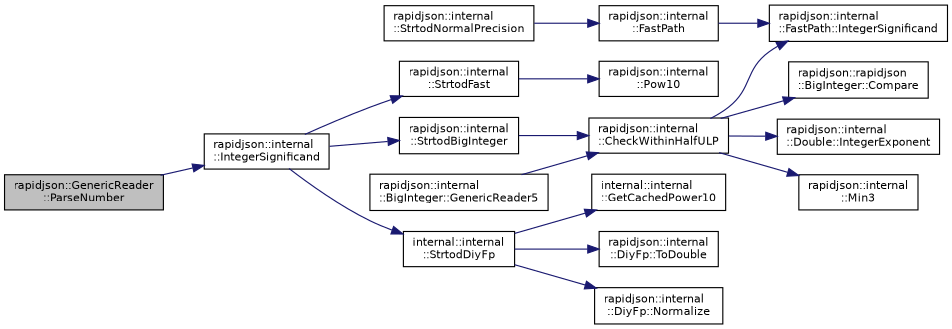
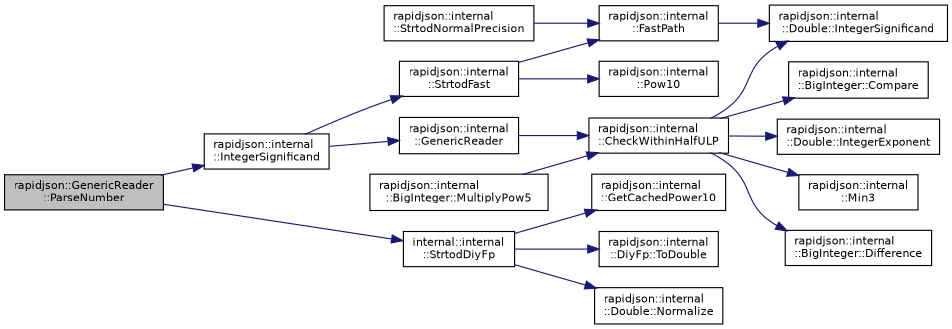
node "rapidjson::internal ::FastPath::IntegerSignificand": label "rapidjson::internal ::FastPath::IntegerSignificand" -> "rapidjson::internal ::Double::IntegerSignificand"
edge "rapidjson::internal ::StrtodFast" -> "rapidjson::internal ::FastPath": added
node "rapidjson::rapidjson ::BigInteger::Compare": label "rapidjson::rapidjson ::BigInteger::Compare" -> "rapidjson::internal ::BigInteger::Compare"
node "rapidjson::internal ::StrtodBigInteger": label "rapidjson::internal ::StrtodBigInteger" -> "rapidjson::internal ::GenericReader"
node "rapidjson::internal ::BigInteger::GenericReader5": label "rapidjson::internal ::BigInteger::GenericReader5" -> "rapidjson::internal ::BigInteger::MultiplyPow5"
node "internal::internal ::GetCachedPower10": label "internal::internal ::GetCachedPower10" -> "rapidjson::internal ::GetCachedPower10"
edge "rapidjson::internal ::IntegerSignificand" -> "internal::internal ::StrtodDiyFp": now "rapidjson::GenericReader ::ParseNumber" -> "internal::internal ::StrtodDiyFp"
node "rapidjson::internal ::BigInteger::Difference": added
node "rapidjson::internal ::DiyFp::Normalize": label "rapidjson::internal ::DiyFp::Normalize" -> "rapidjson::internal ::Double::Normalize"
